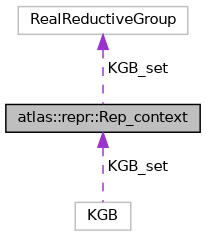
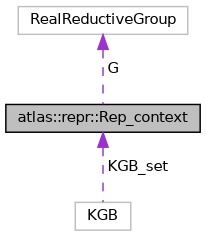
edge "atlas::repr::Rep_context" -> "RealReductiveGroup": label " KGB_set" -> " G"
